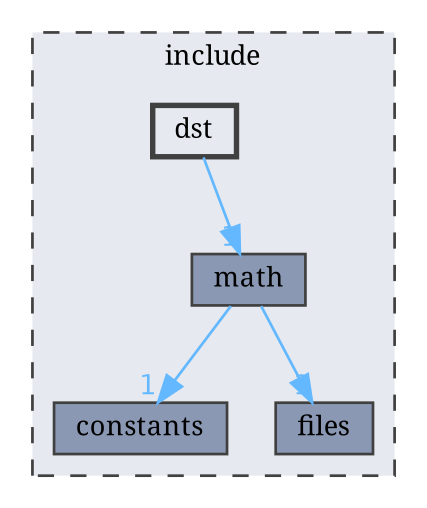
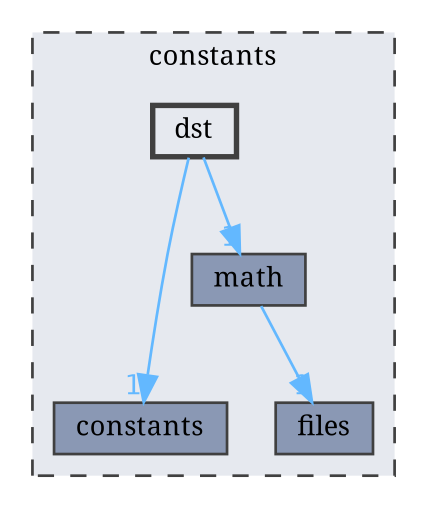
cluster "include": label "include" -> "constants"
edge "math" -> "constants": now "dst" -> "constants"
